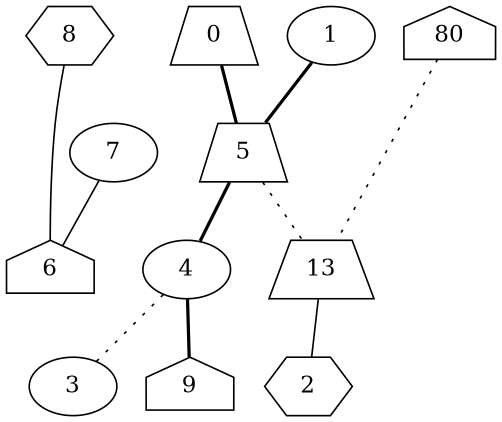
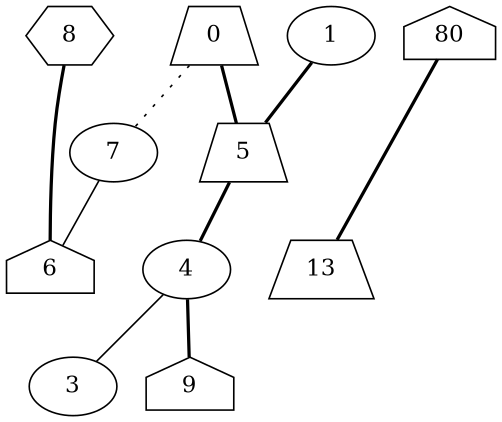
edge "0" -- "7": added
edge "80" -- "13": style dotted -> bold
edge "8" -- "6": style solid -> bold
edge "5" -- "13": removed
edge "4" -- "3": style dotted -> solid
node "2": removed
